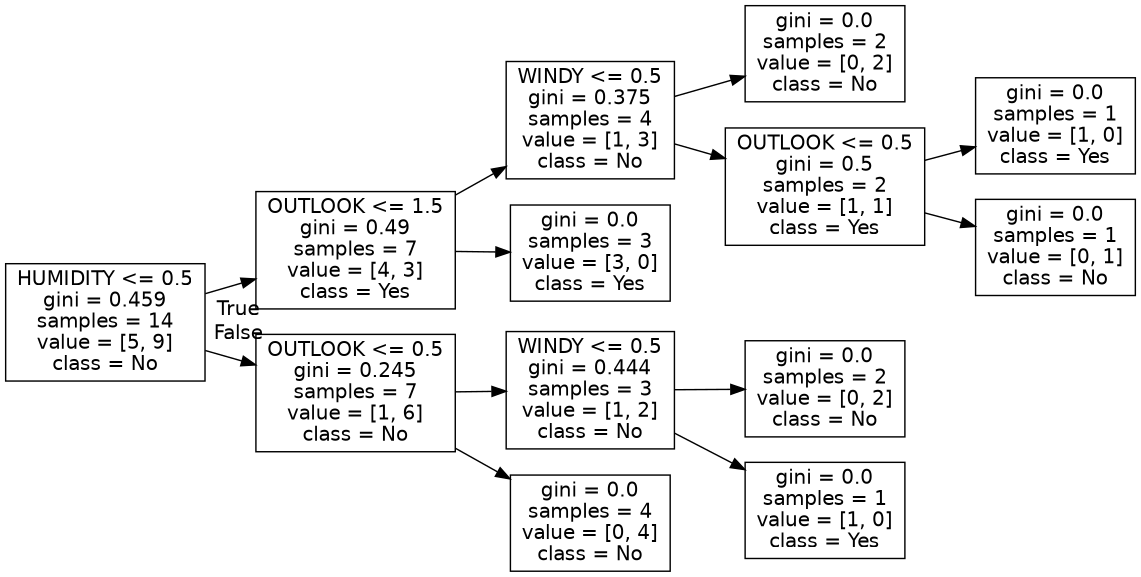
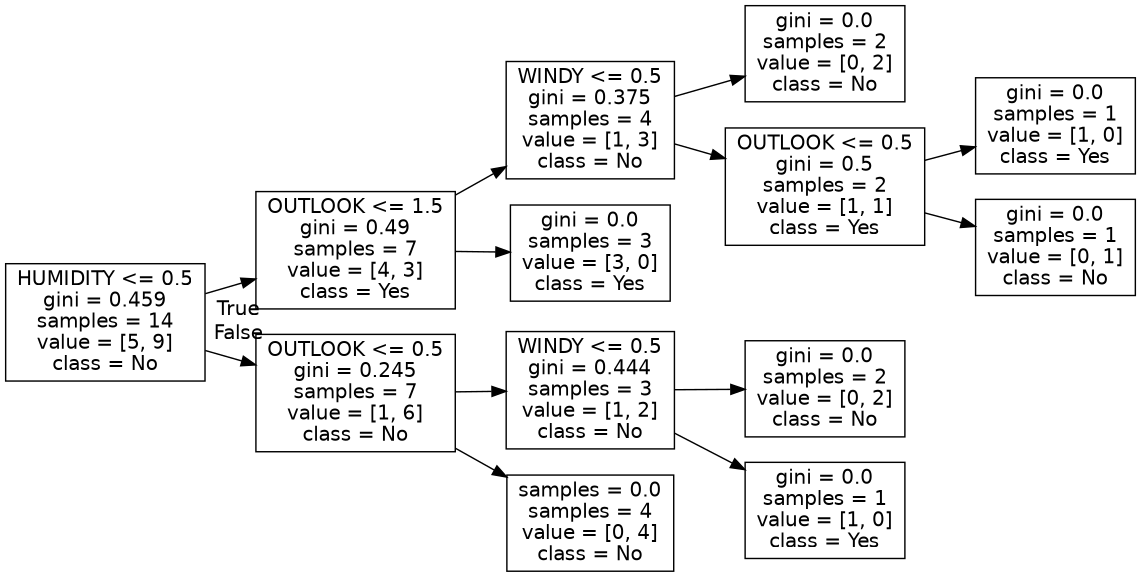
node "gini = 0.0 samples = 4 value = [0, 4] class = No": label "gini = 0.0 samples = 4 value = [0, 4] class = No" -> "samples = 0.0 samples = 4 value = [0, 4] class = No"
